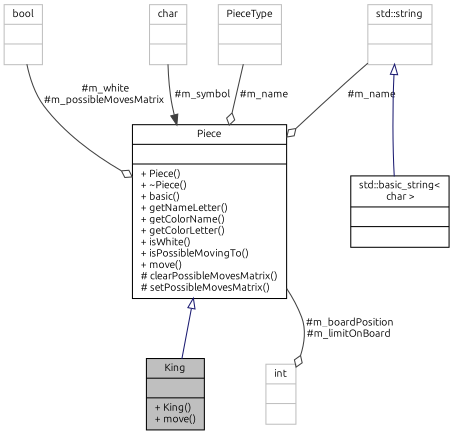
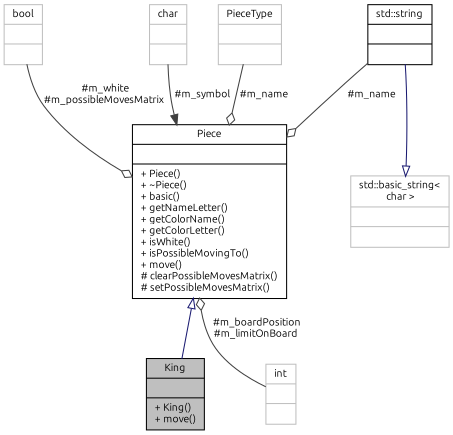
node "std::string": color grey75 -> black
edge "std::basic_string<" -> "std::string": reversed
node "std::basic_string<": color black -> grey75
edge "Piece" -> "int": reversed
